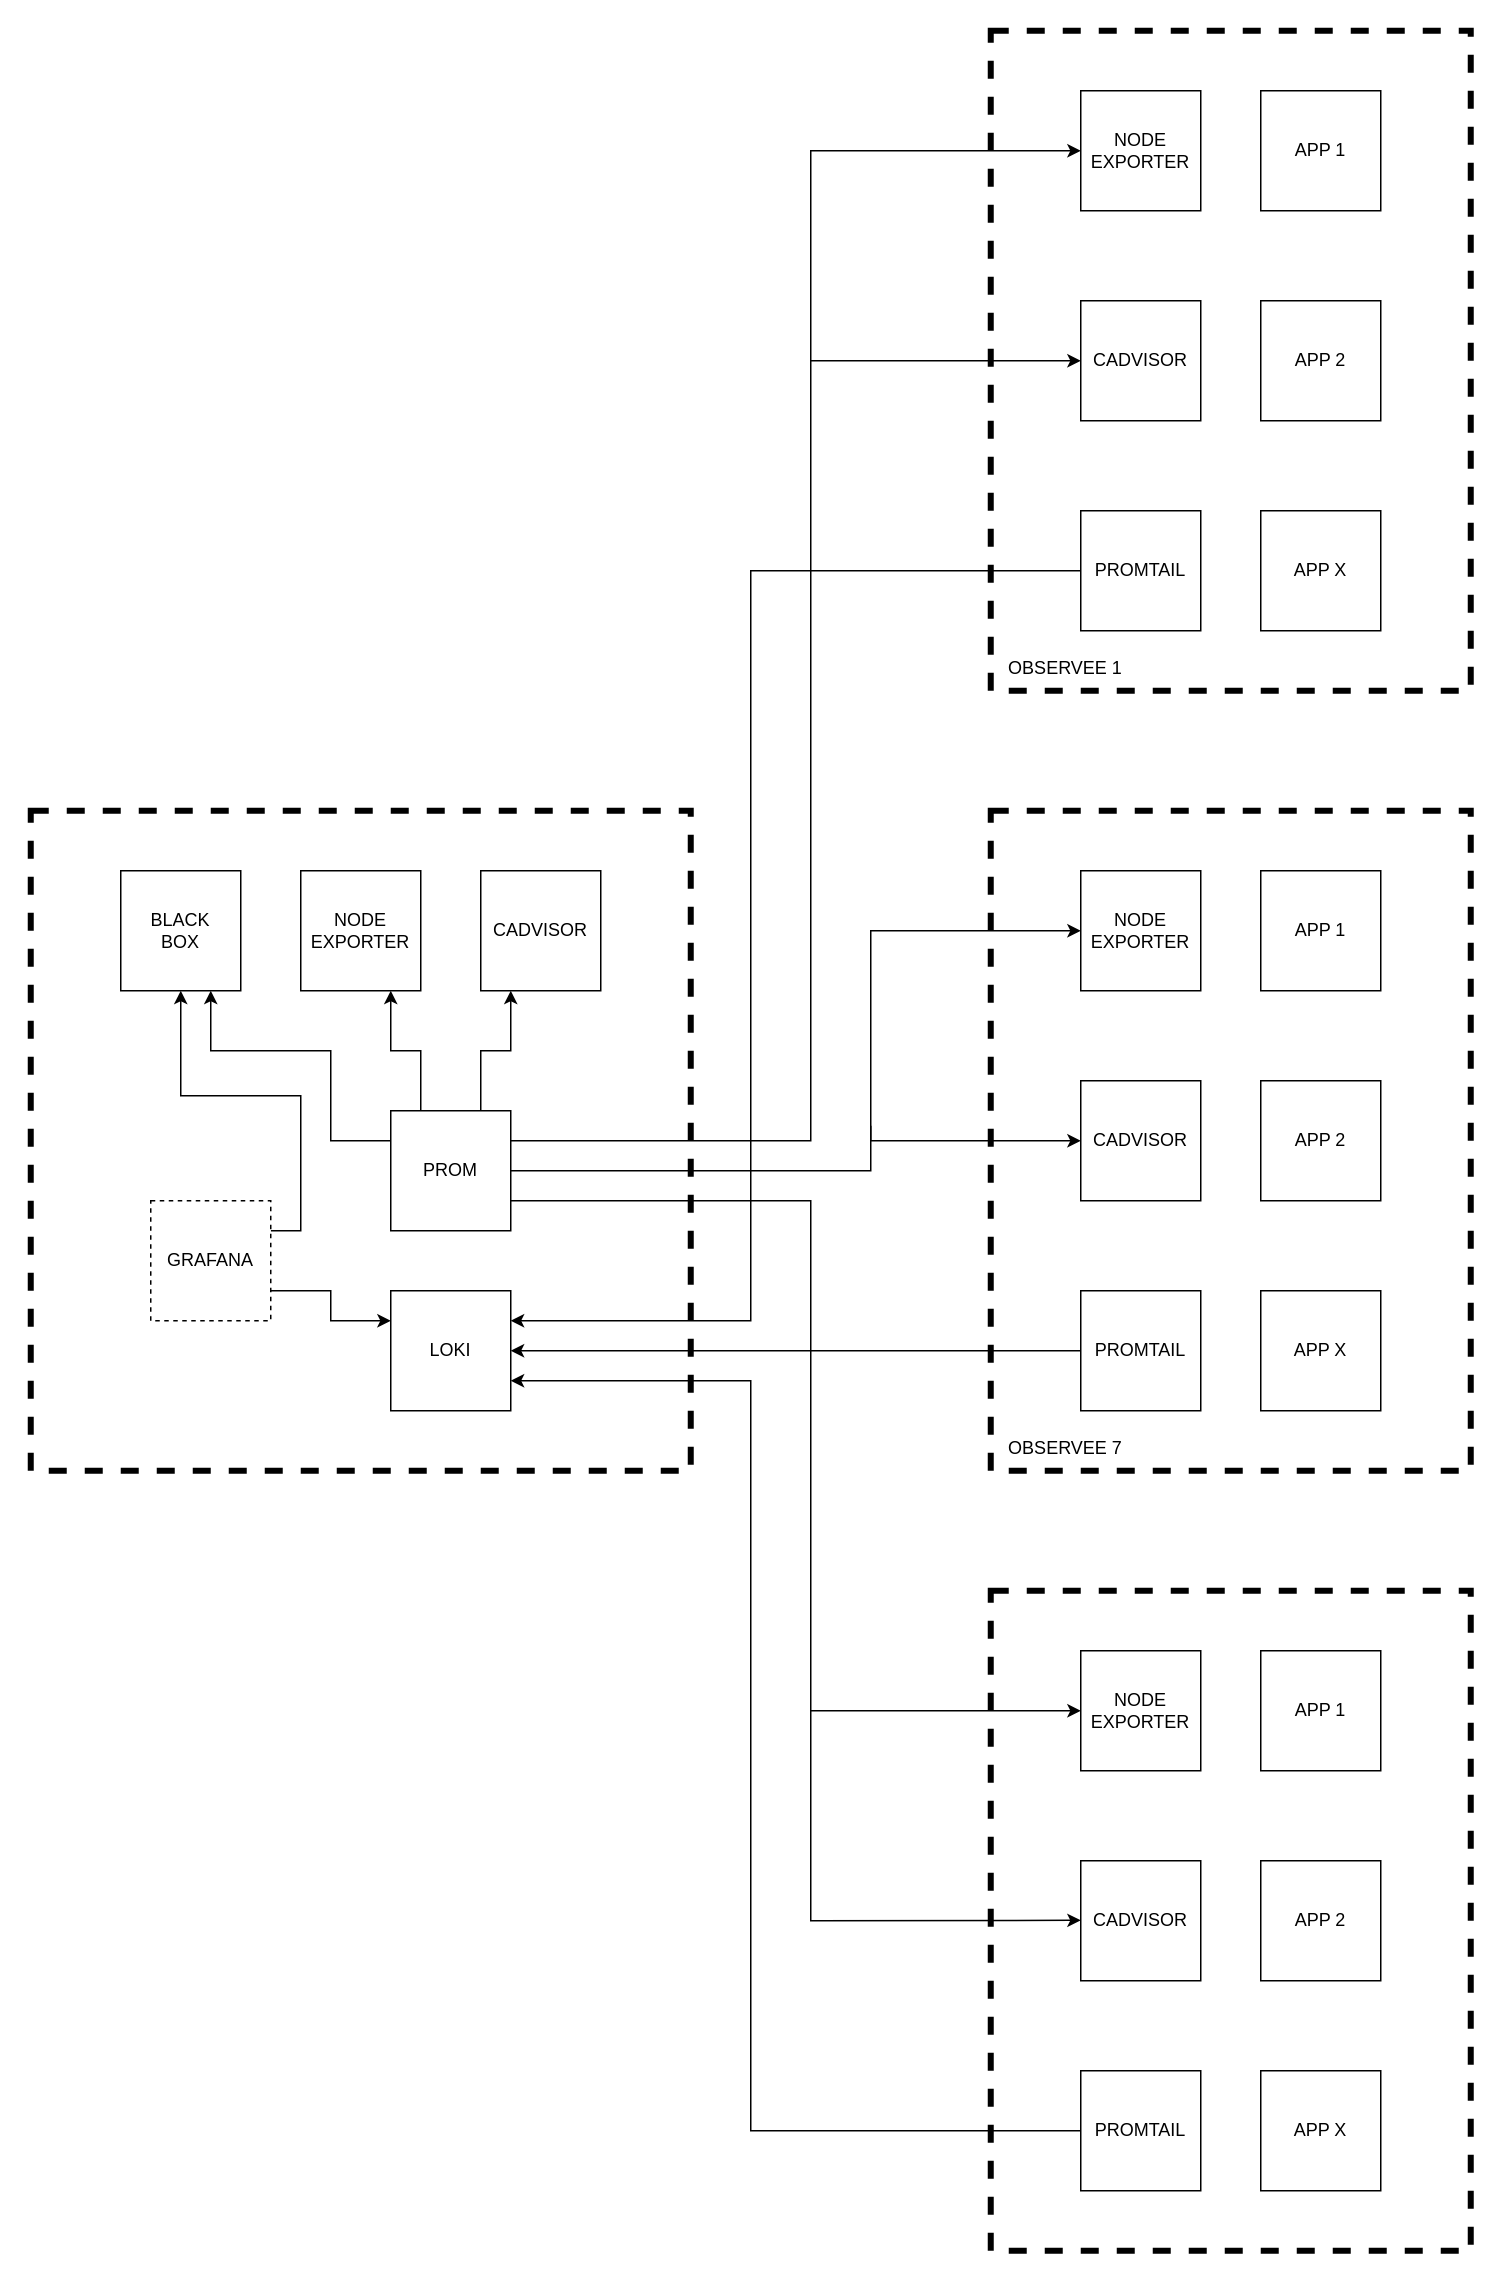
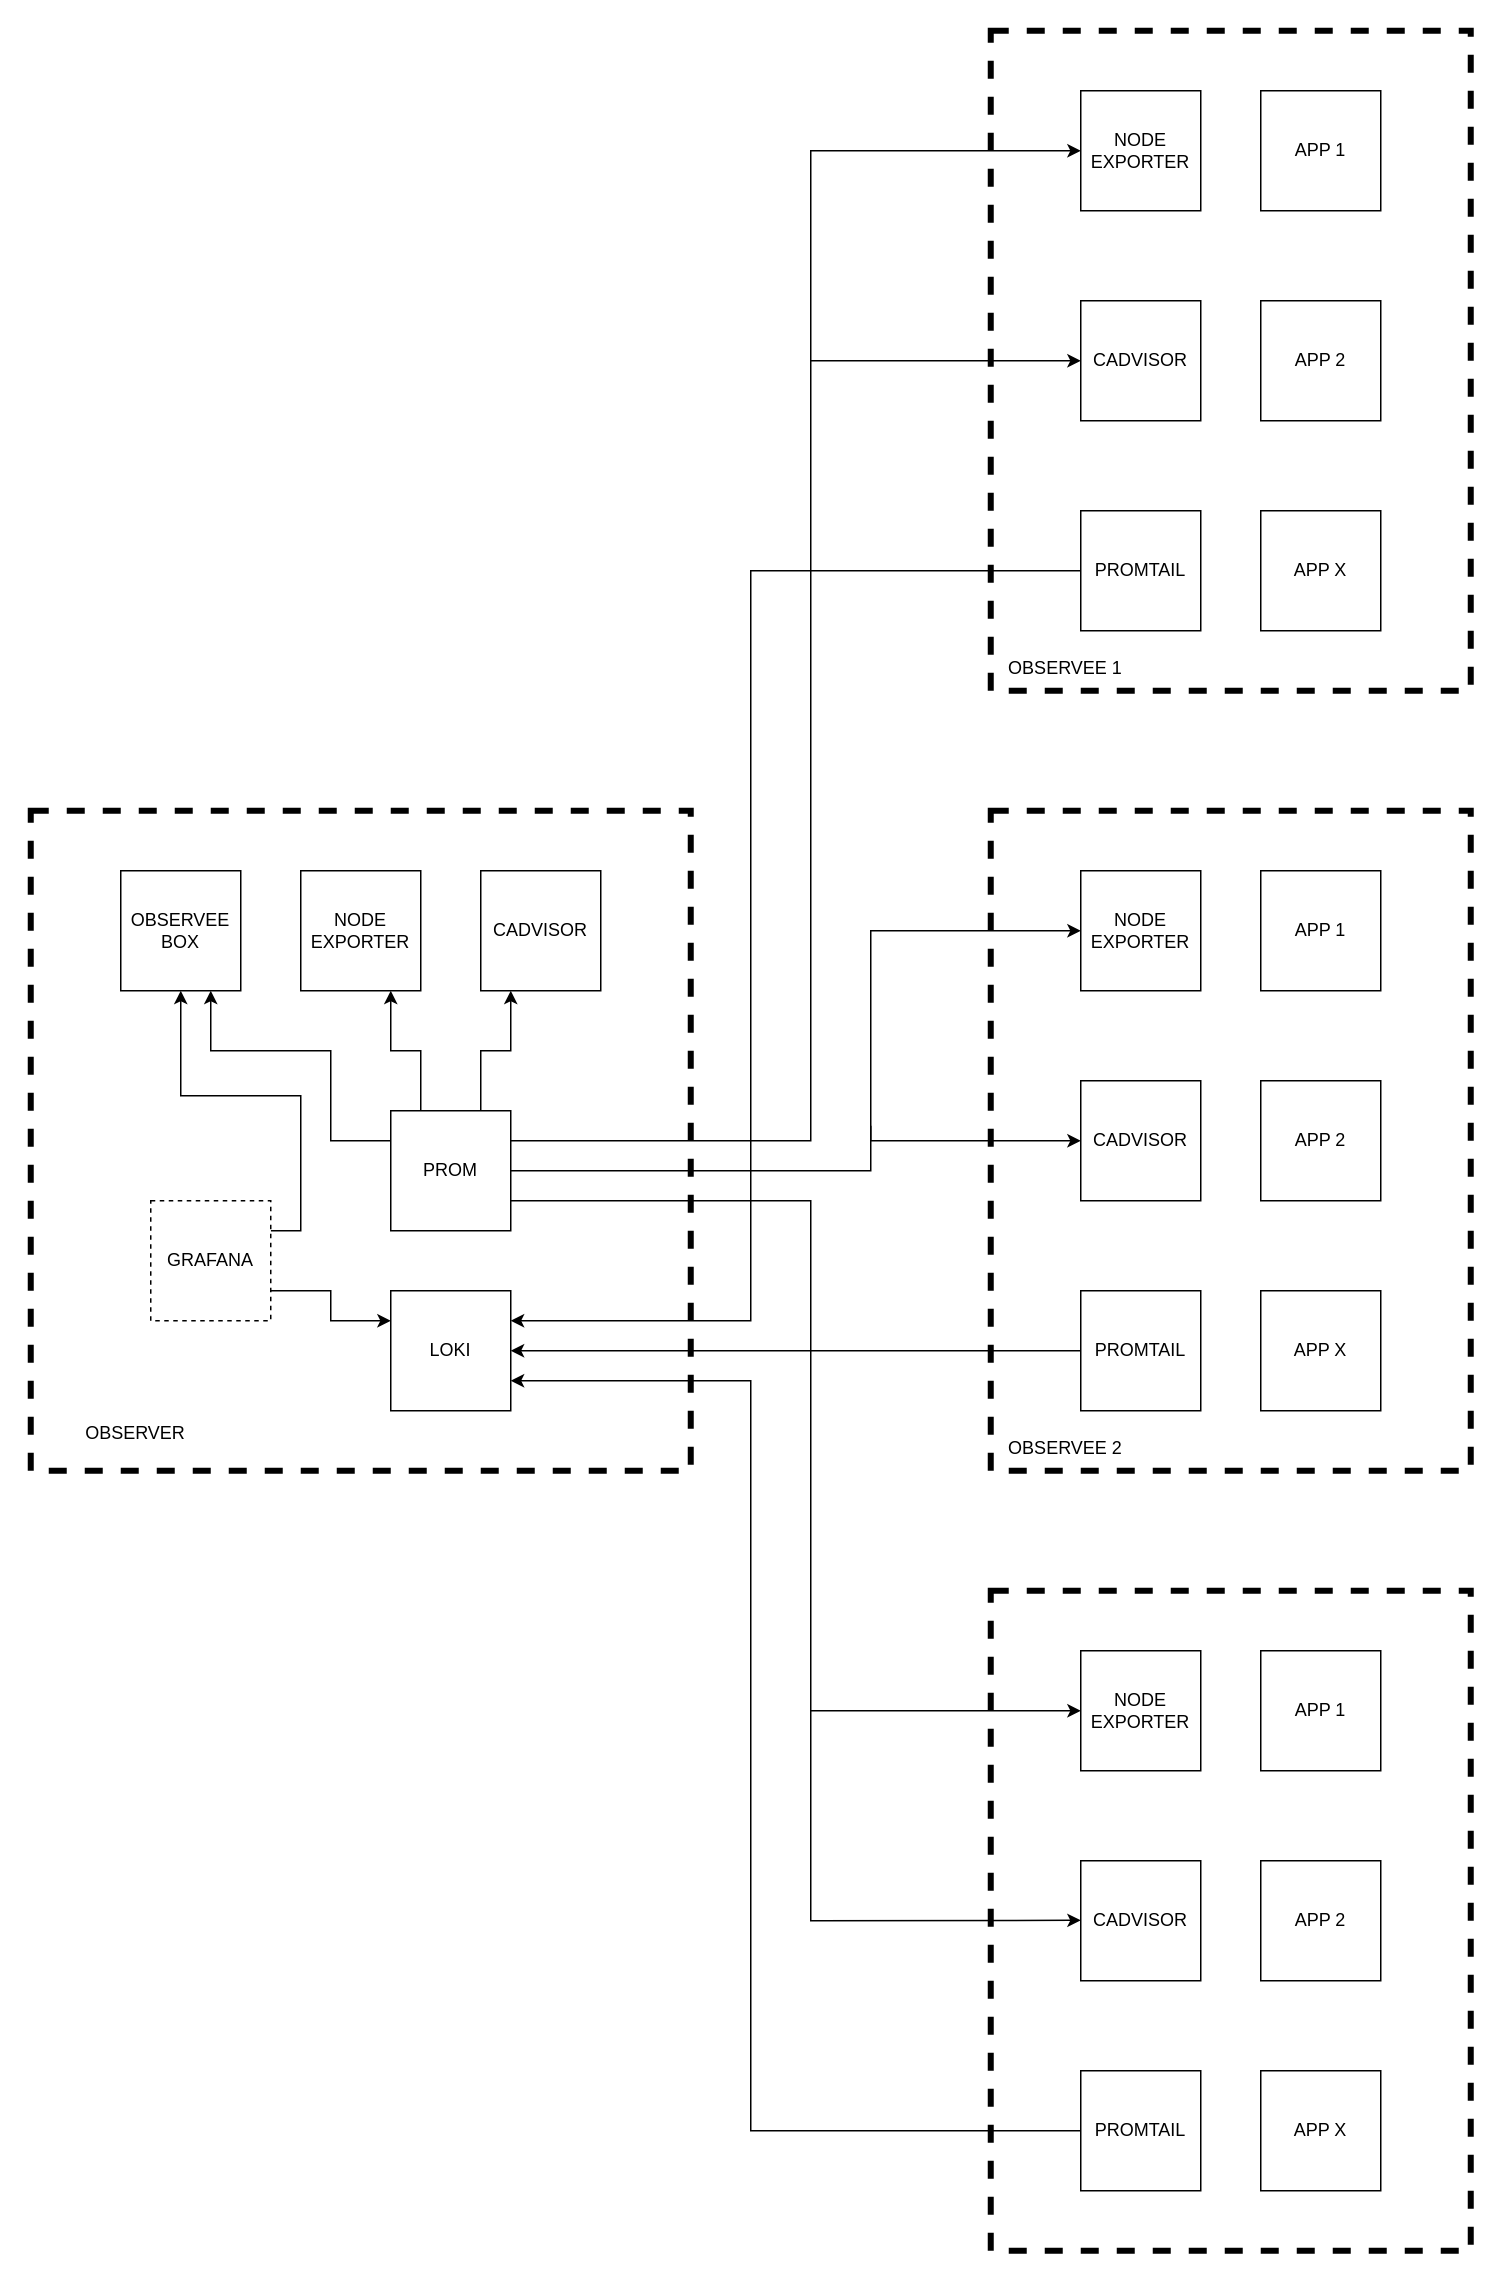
node "BLACK BOX": label "BLACK BOX" -> "OBSERVEE BOX"
node "OBSERVER": added
node "OBSERVEE 7": label "OBSERVEE 7" -> "OBSERVEE 2"
